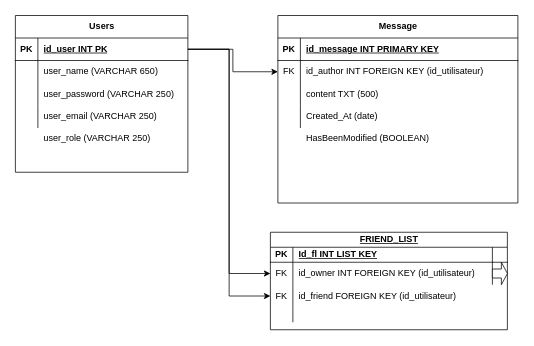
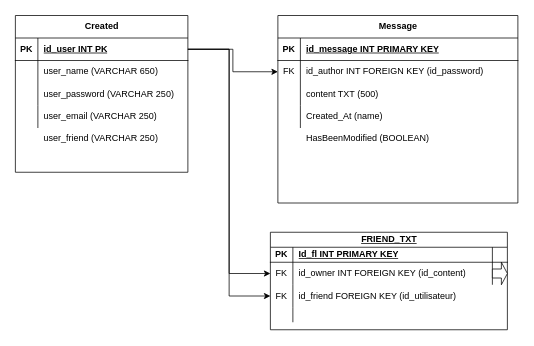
node "Users": label "Users" -> "Created"
node "id_author INT FOREIGN KEY (id_utilisateur)": label "id_author INT FOREIGN KEY (id_utilisateur)" -> "id_author INT FOREIGN KEY (id_password)"
node "Created_At (date)": label "Created_At (date)" -> "Created_At (name)"
node "user_role (VARCHAR 250)": label "user_role (VARCHAR 250)" -> "user_friend (VARCHAR 250)"
node "FRIEND_LIST": label "FRIEND_LIST" -> "FRIEND_TXT"
node "Id_fl INT LIST KEY": label "Id_fl INT LIST KEY" -> "Id_fl INT PRIMARY KEY"
node "id_owner INT FOREIGN KEY (id_utilisateur)": label "id_owner INT FOREIGN KEY (id_utilisateur)" -> "id_owner INT FOREIGN KEY (id_content)"
